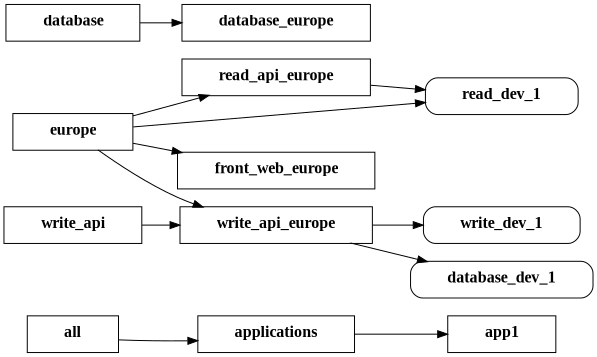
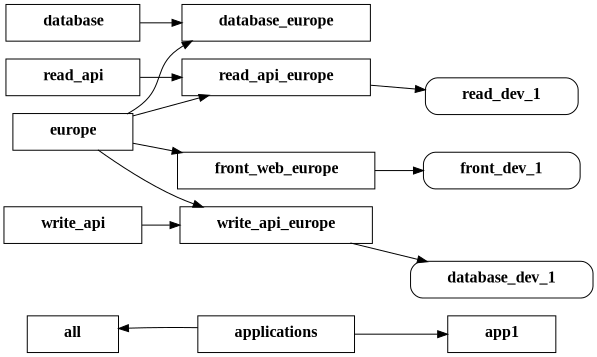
node "read_api": added
edge "europe" -> "read_dev_1": now "europe" -> "database_europe"
node "front_dev_1": added
node "write_dev_1": removed
edge "all" -> "applications": reversed
